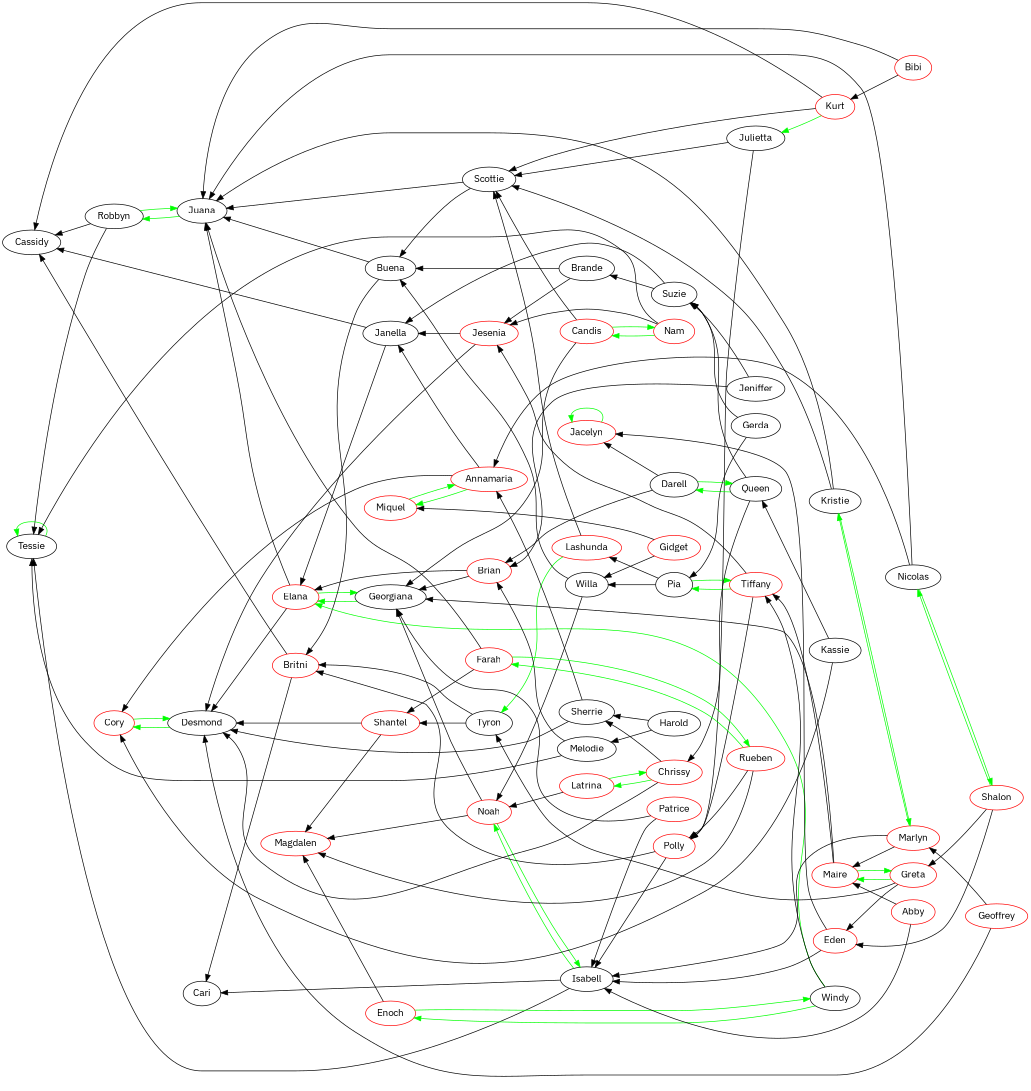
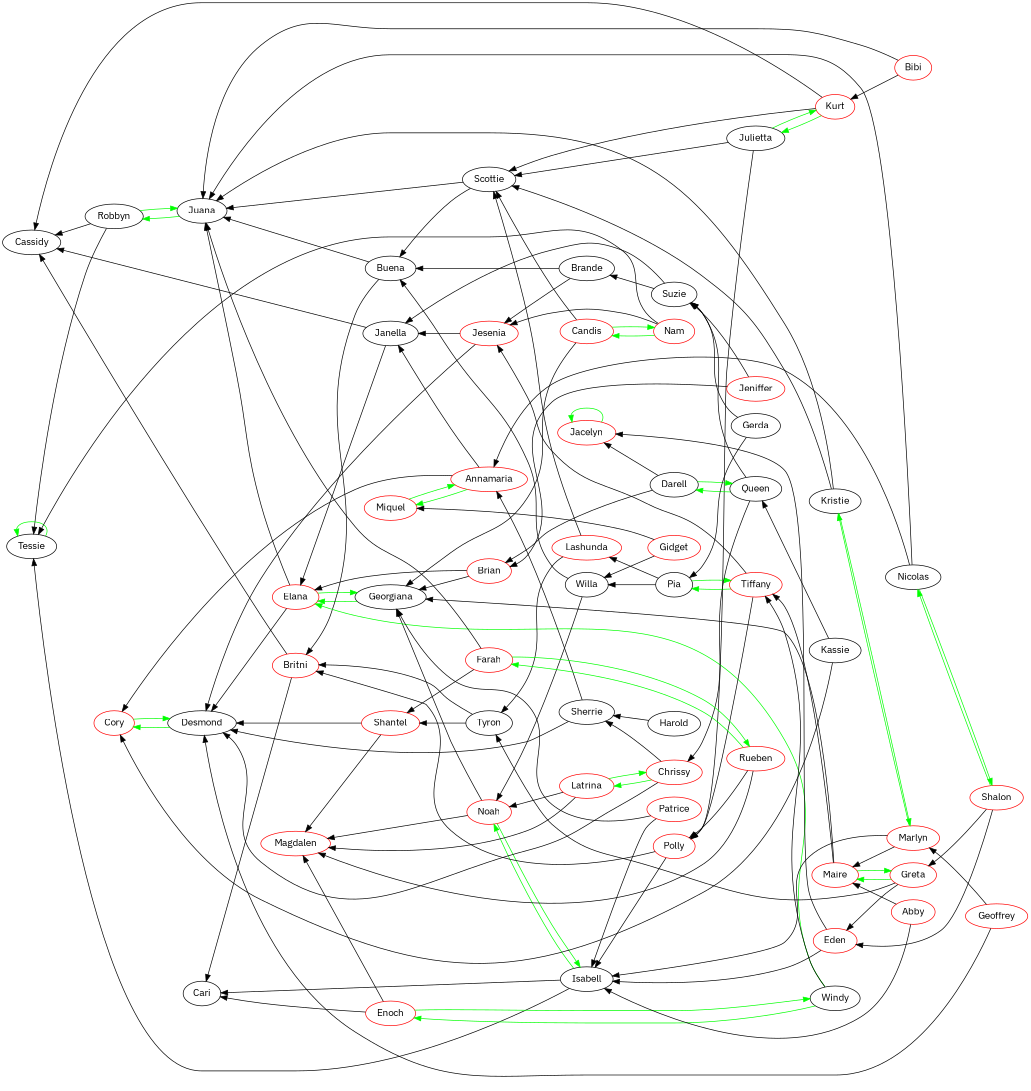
edge "Julietta" -> "Kurt": added
node "Jeniffer": color black -> red
edge "Lashunda" -> "Tyron": color green -> black
node "Melodie": removed
edge "Latrina" -> "Magdalen": added
edge "Enoch" -> "Cari": added
